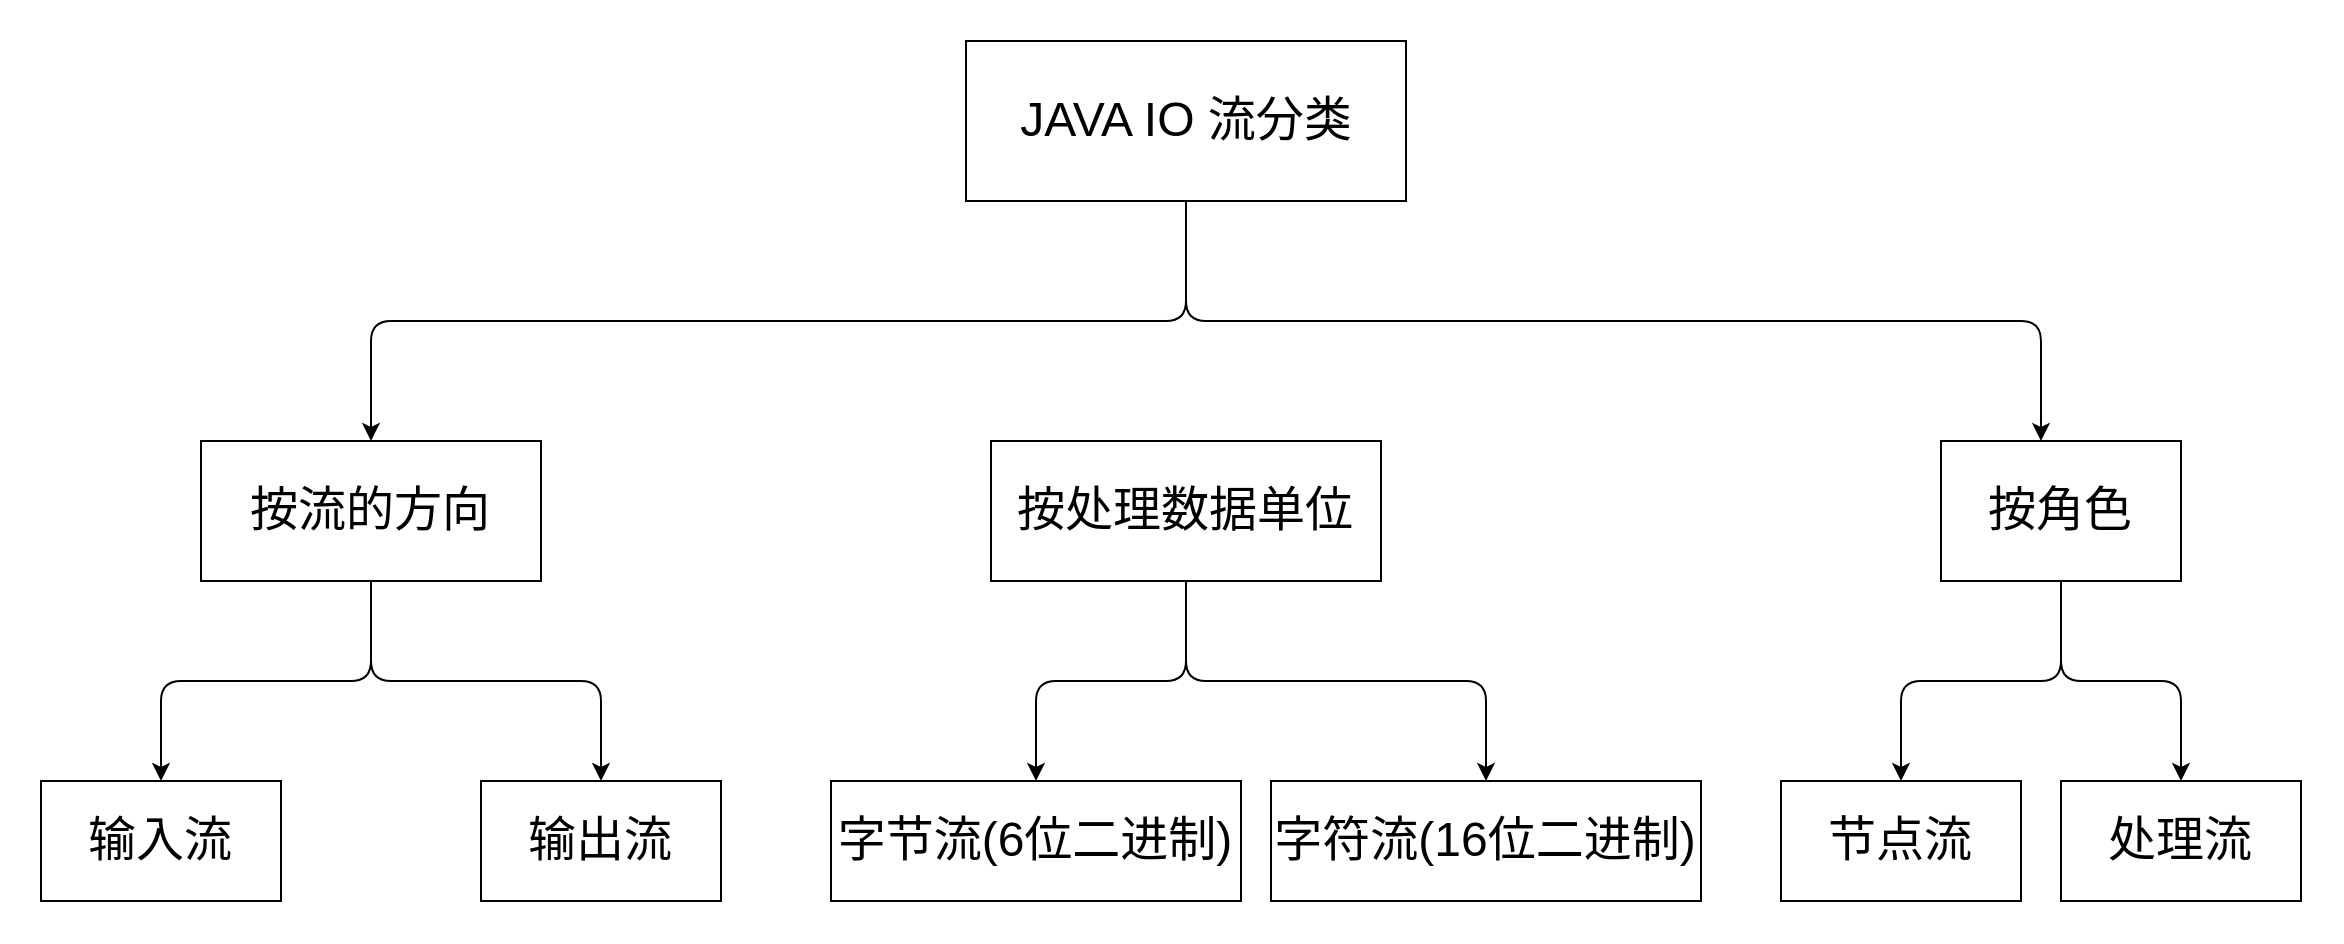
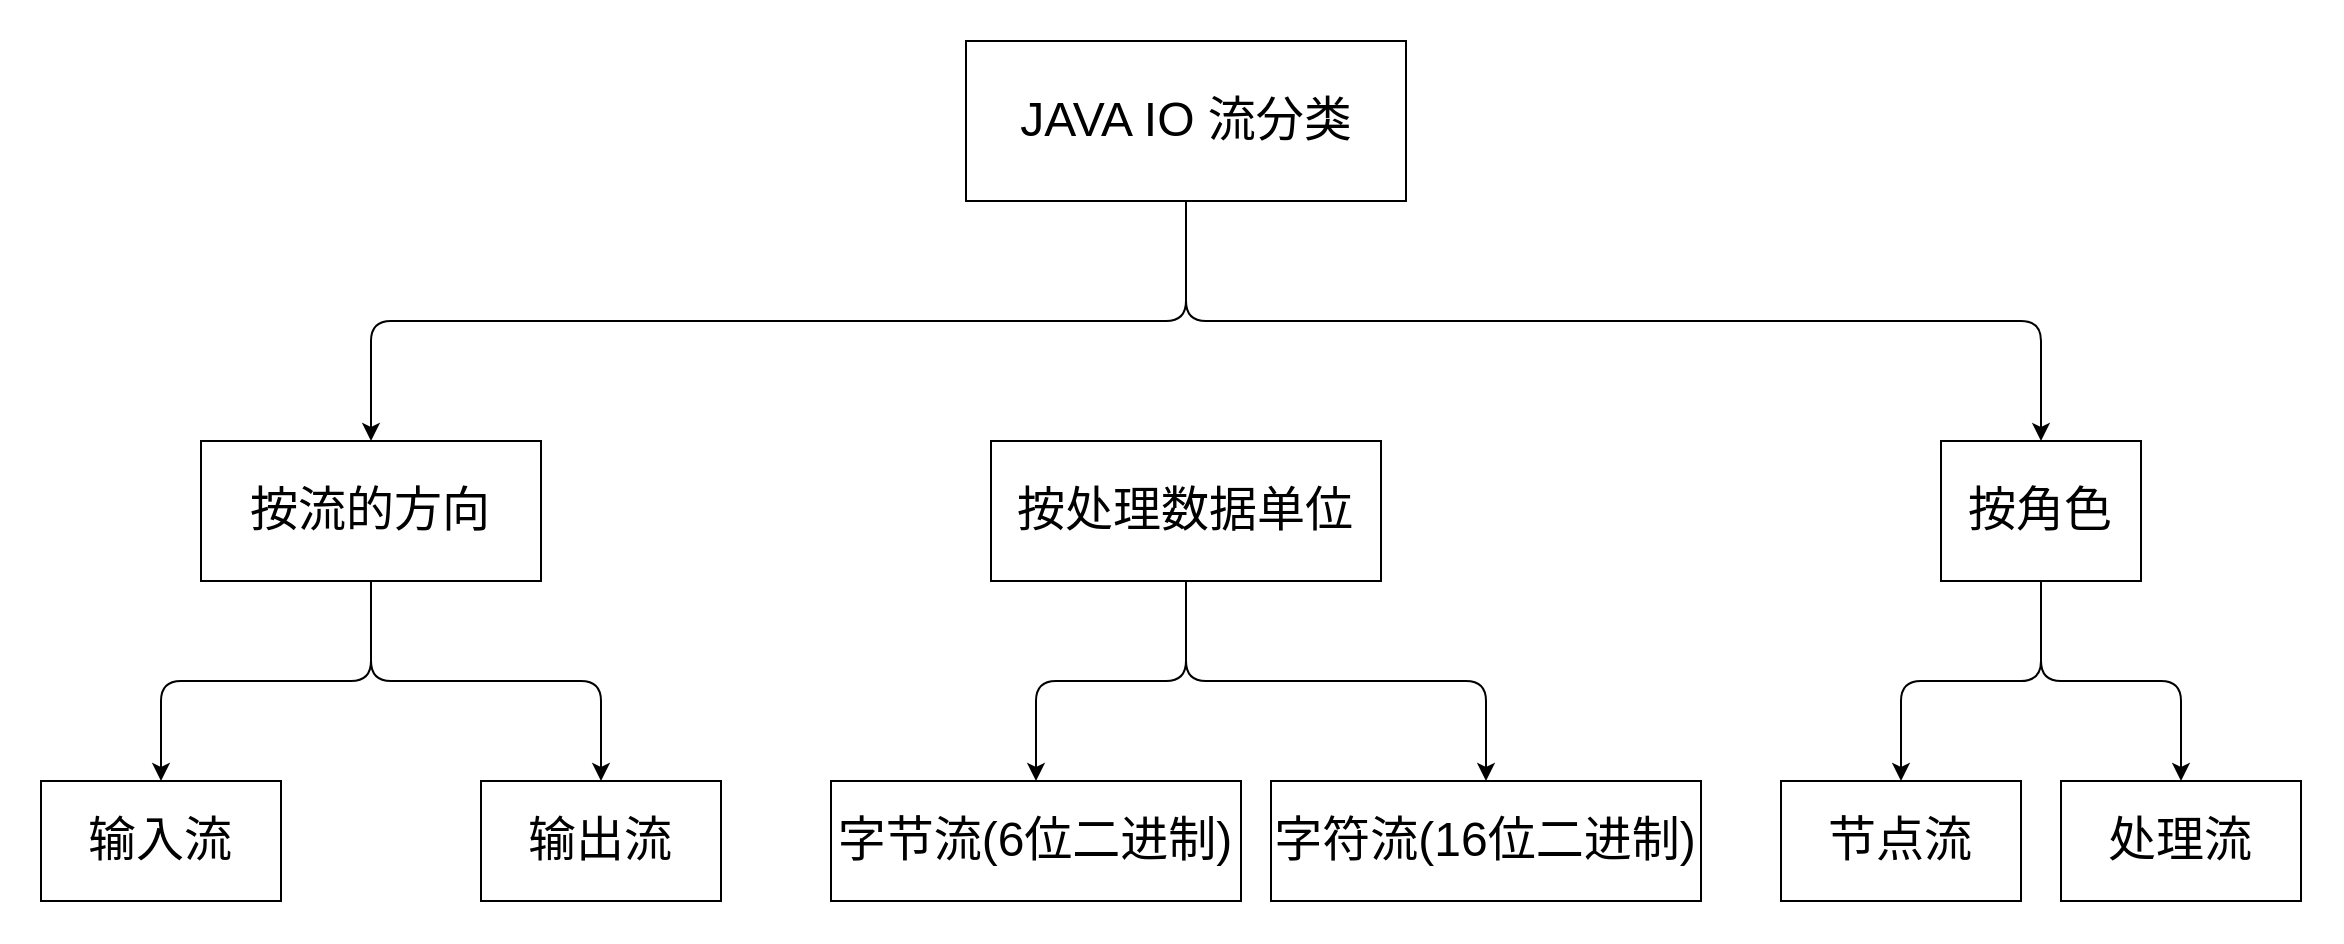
node "按角色": size 240x140 -> 200x140
